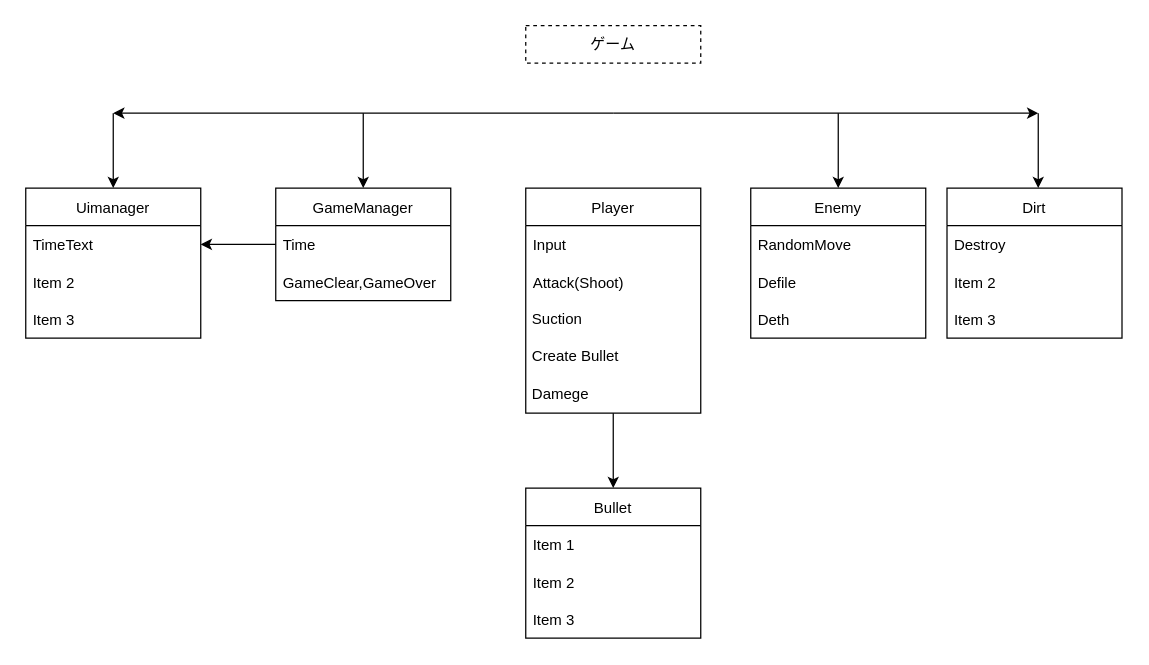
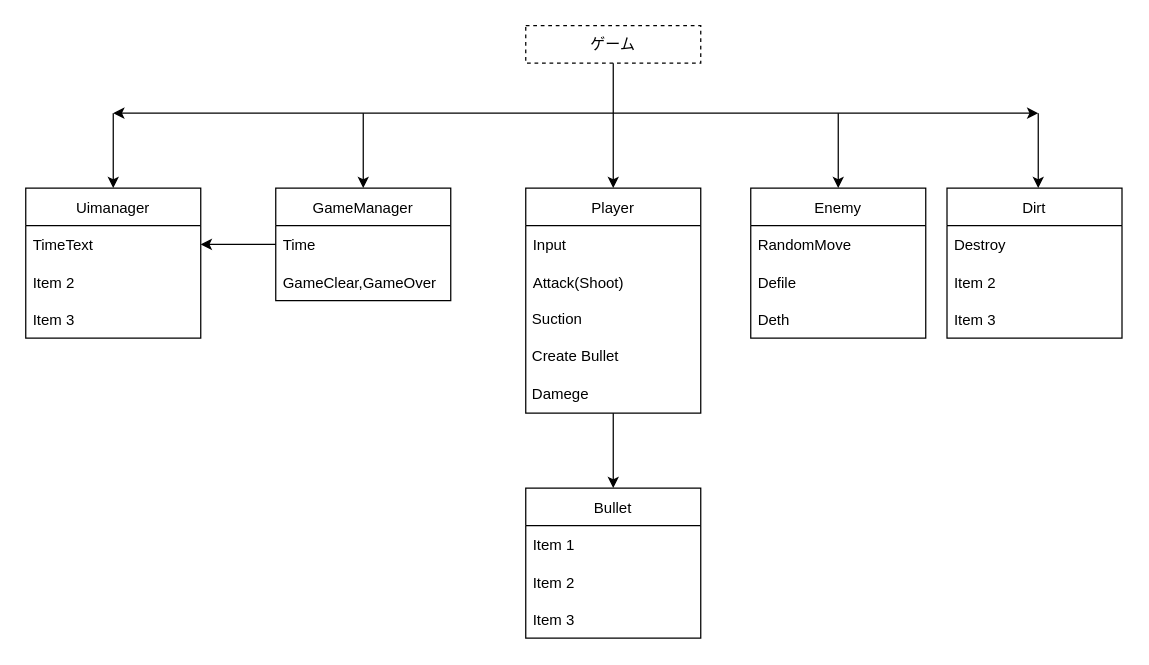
edge "ゲーム" -> "Player": added
